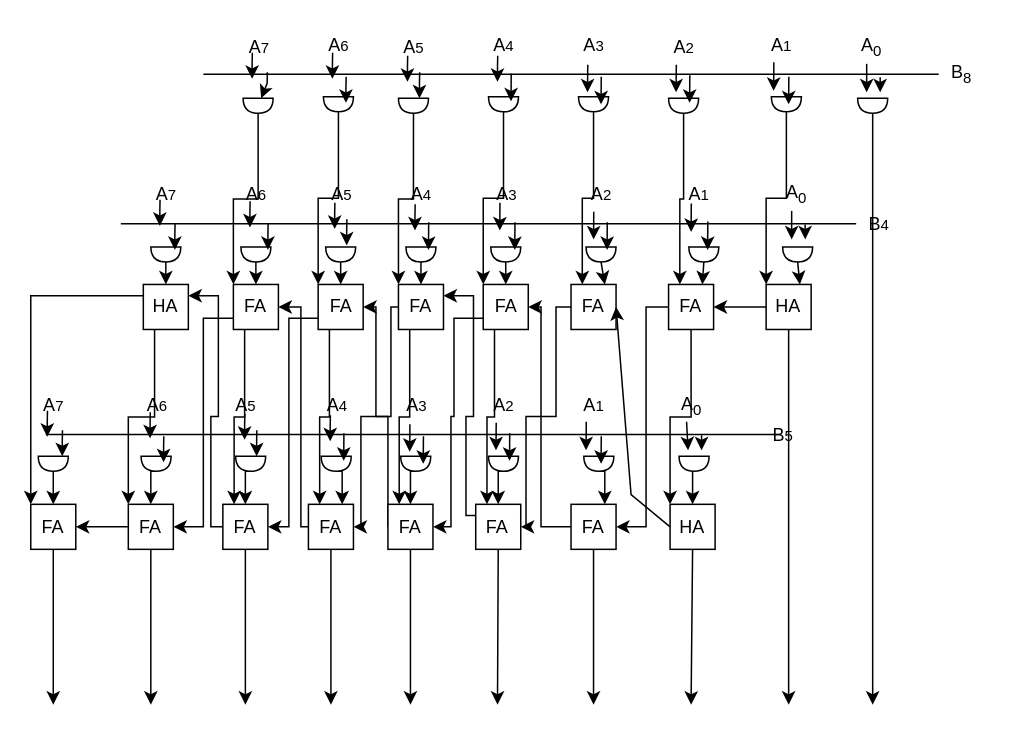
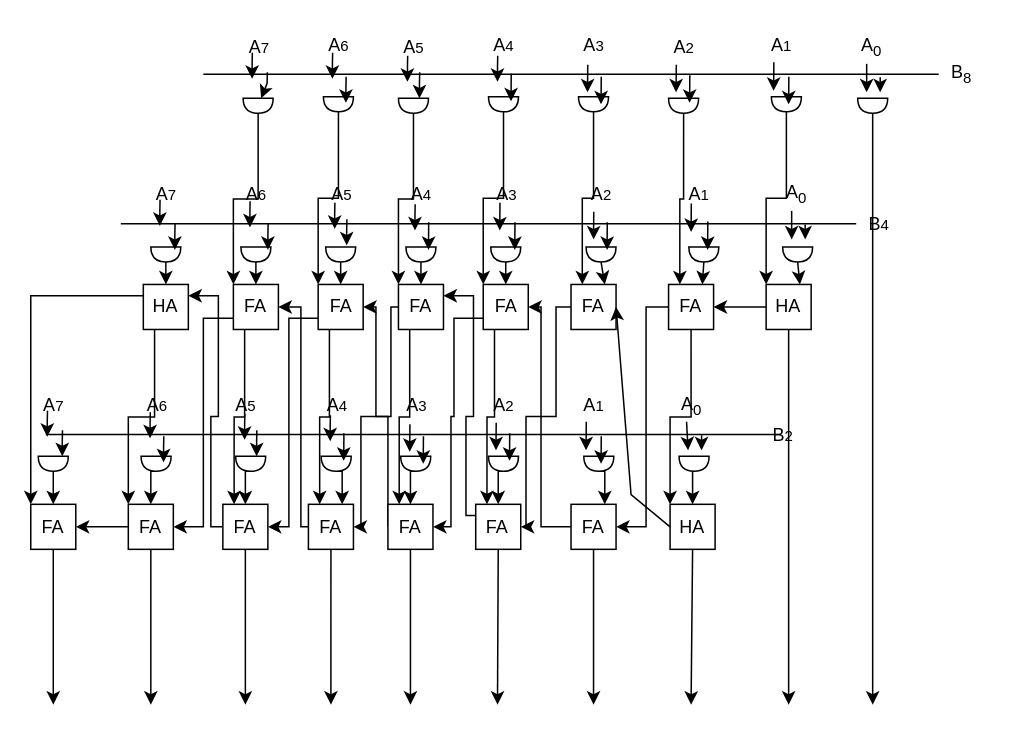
node "B5": label "B5" -> "B2"
